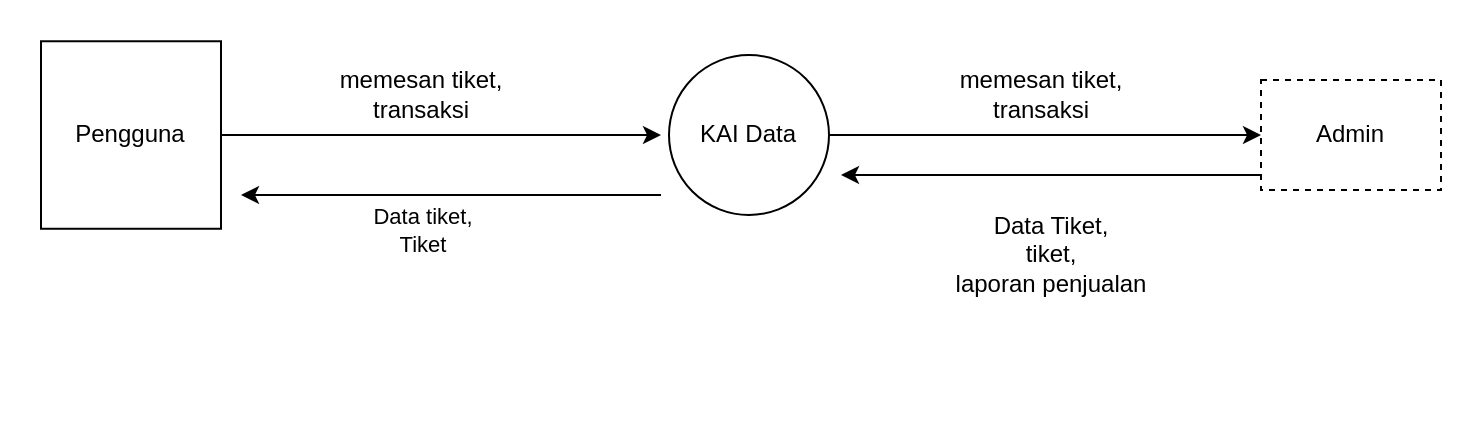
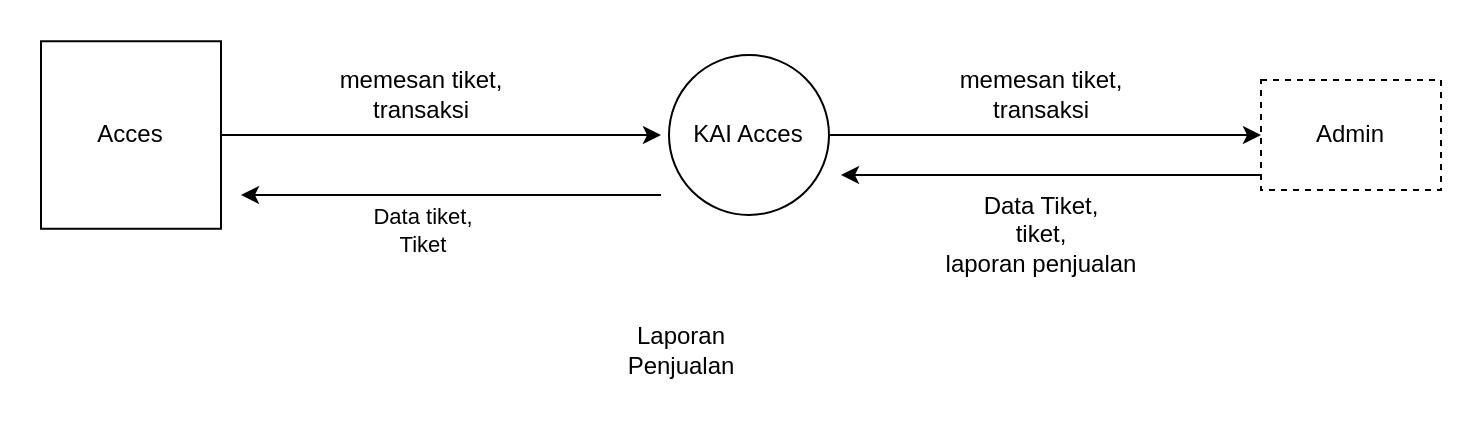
node "Pengguna": label "Pengguna" -> "Acces"
node "KAI Data": label "KAI Data" -> "KAI Acces"
node "Data Tiket, tiket, laporan penjualan": moved (1051, 255) -> (1041, 235)
node "Laporan Penjualan": added
